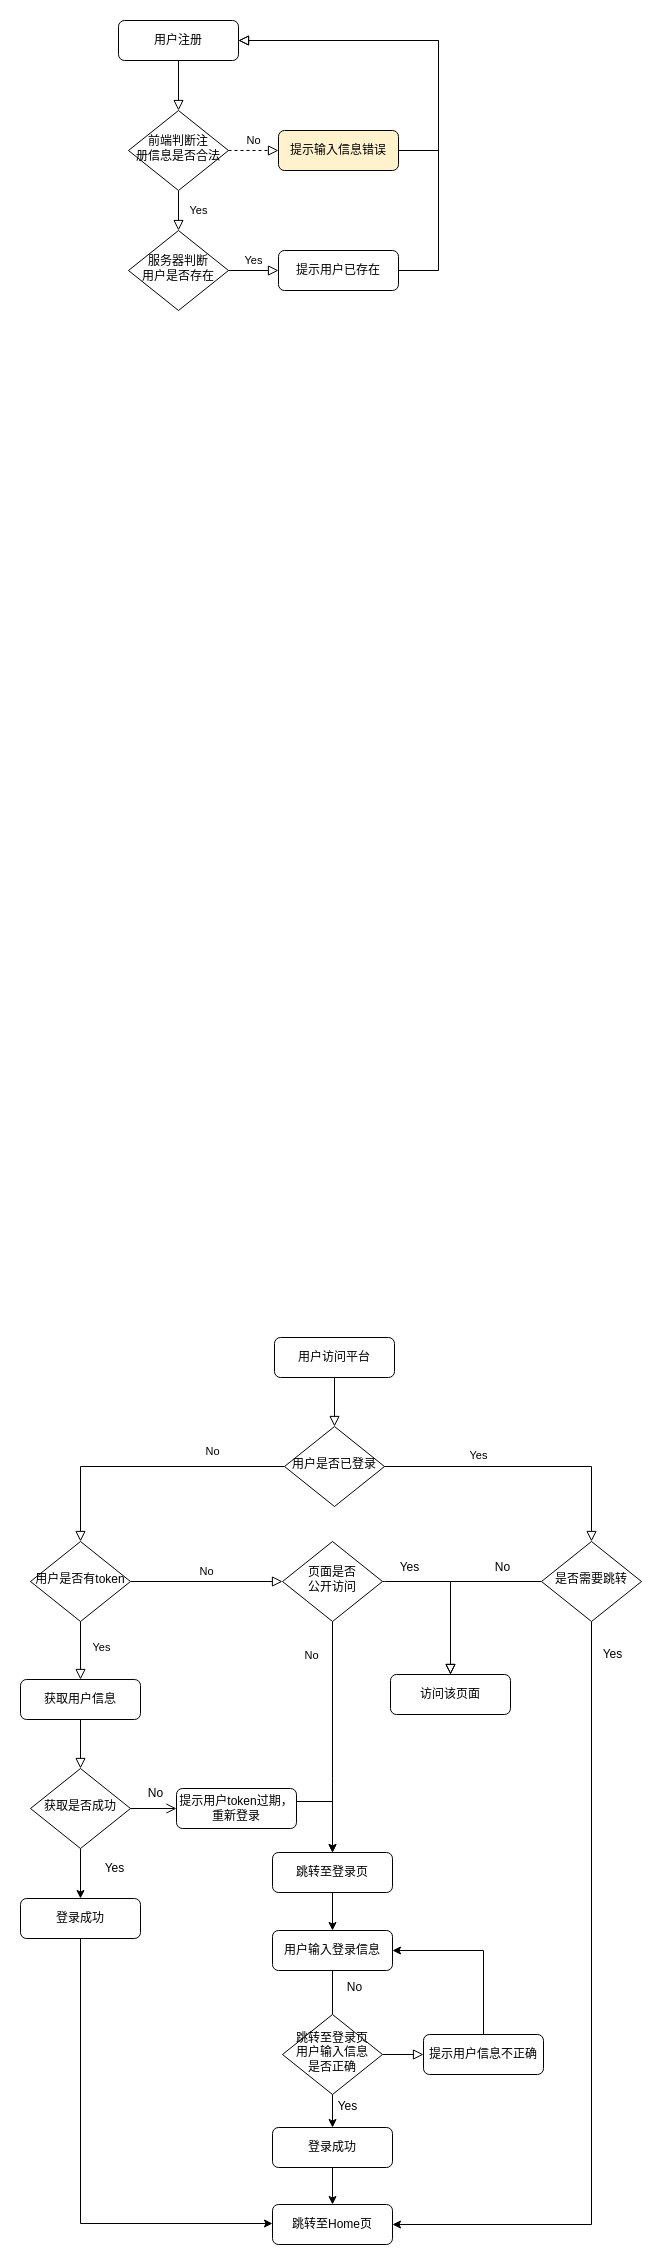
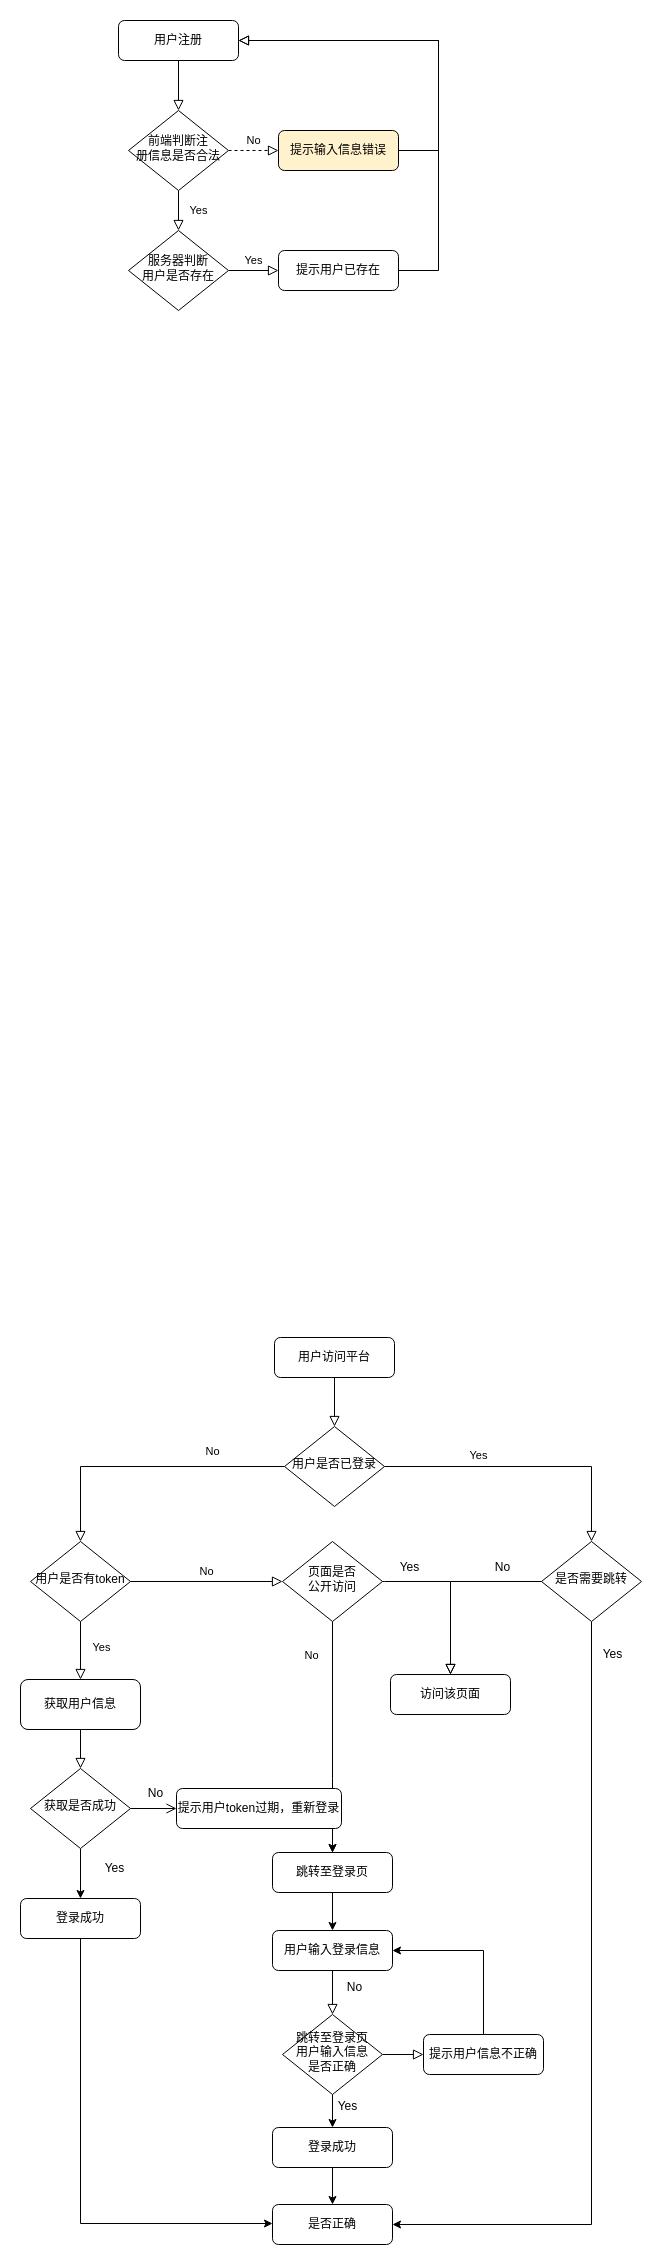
node "获取用户信息": size 120x40 -> 120x50
node "提示用户token过期，重新登录": size 120x40 -> 165x40
edge "用户输入登录信息" -- "跳转至登录页 用户输入信息 是否正确": arrowhead none -> block
node "跳转至Home页": label "跳转至Home页" -> "是否正确"
